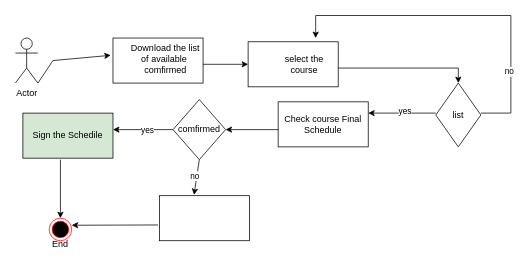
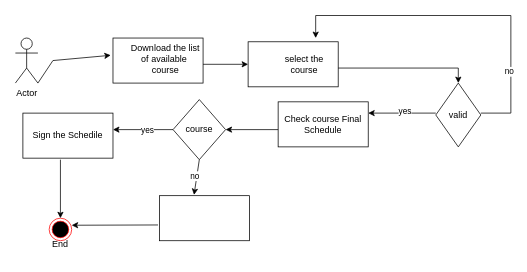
node "Download the list of available comfirmed": label "Download the list of available comfirmed" -> "Download the list of available course"
node "list": label "list" -> "valid"
node "comfirmed": label "comfirmed" -> "course"
node "Sign the Schedile": fillcolor #d5e8d4 -> #ffffff
